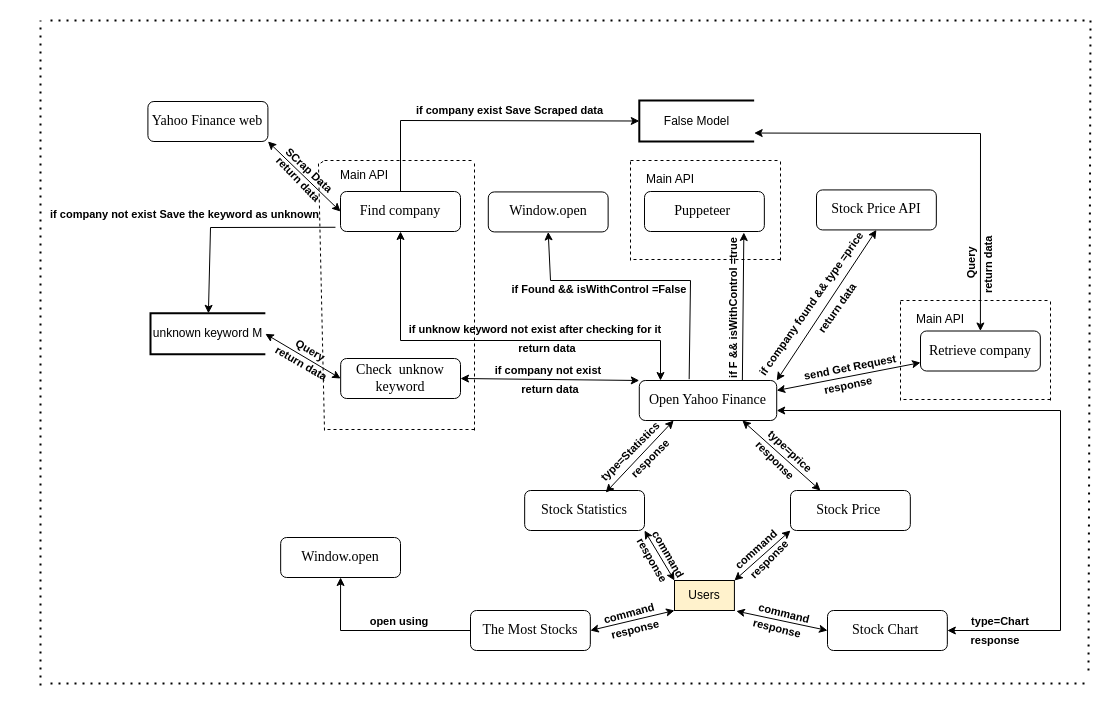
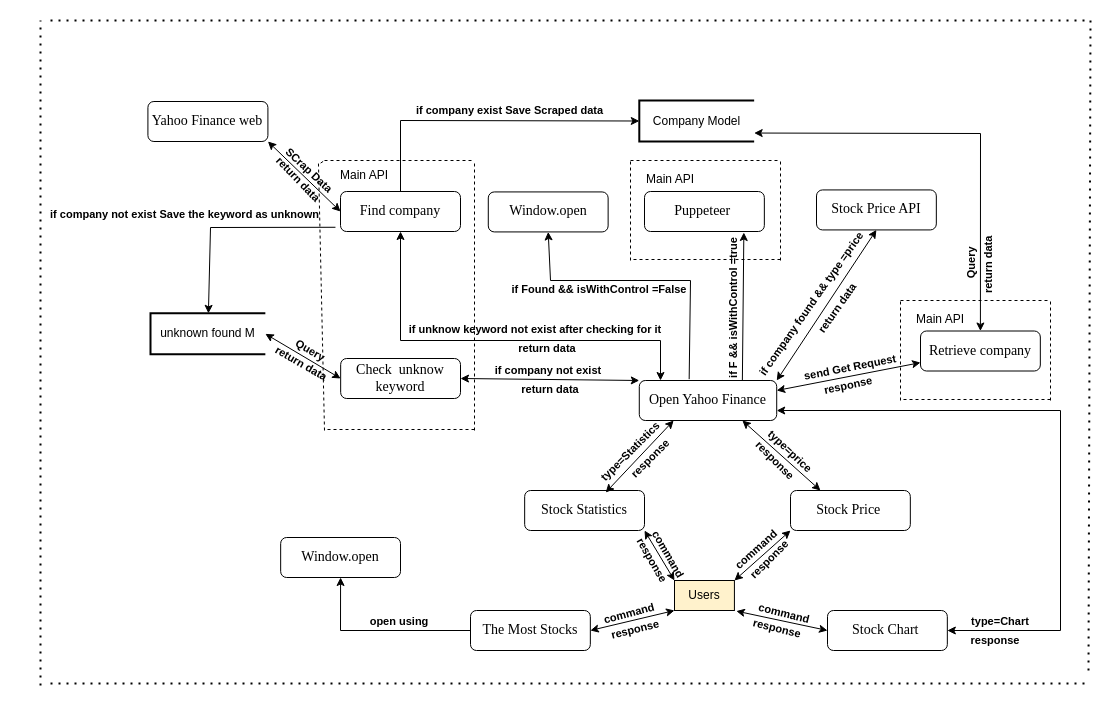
node "False Model": label "False Model" -> "Company Model"
node "unknown keyword M": label "unknown keyword M" -> "unknown found M"
